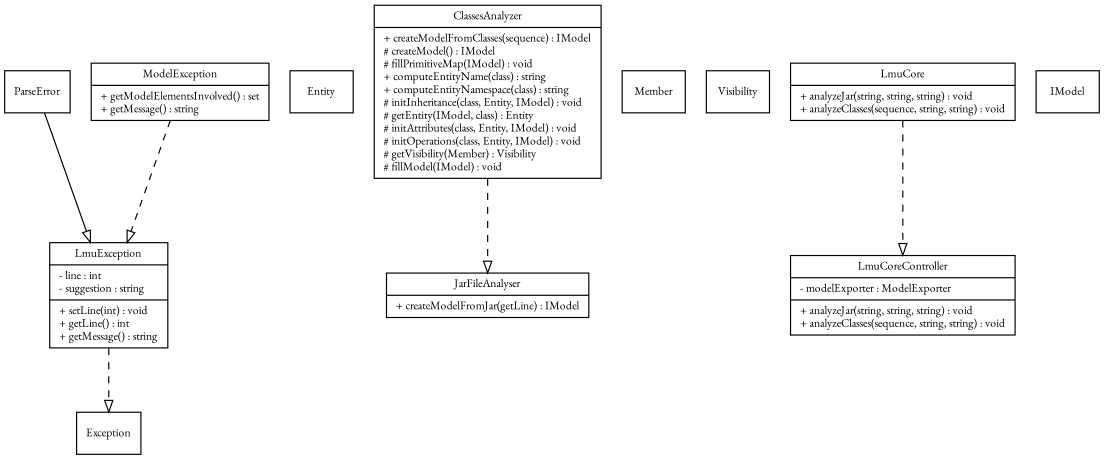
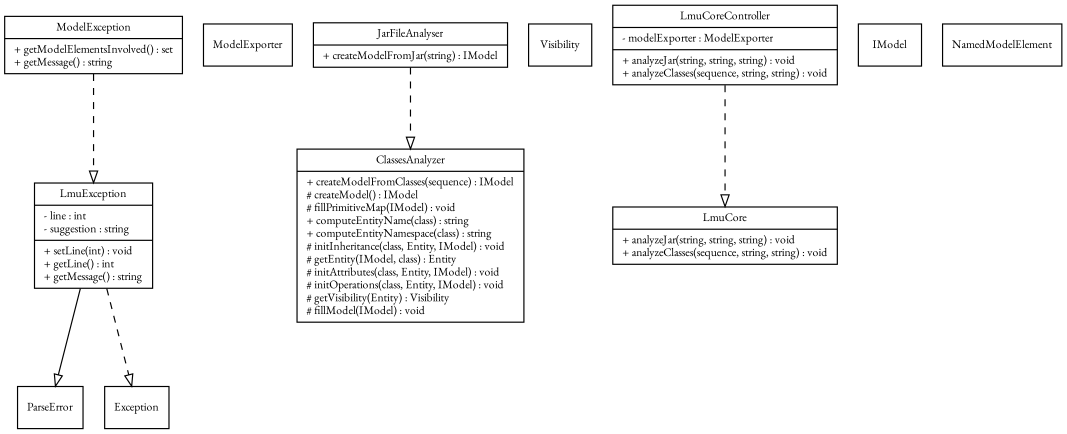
node "ModelExporter": added
node "NamedModelElement": added
node "Entity": removed
node "Member": removed
node "ClassesAnalyzer": text "# getVisibility(Member) : Visibility" -> "# getVisibility(Entity) : Visibility"
edge "ParseError" -> "LmuException": reversed
edge "LmuCore" -> "LmuCoreController": reversed
edge "ClassesAnalyzer" -> "JarFileAnalyser": reversed
node "JarFileAnalyser": text "+ createModelFromJar(getLine) : IModel" -> "+ createModelFromJar(string) : IModel"
